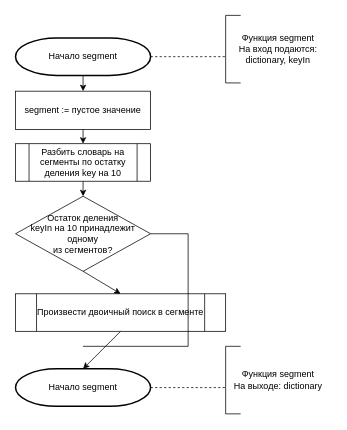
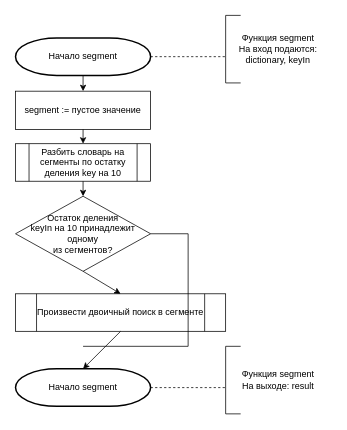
node "Функция segment На выходе: dictionary": label "Функция segment На выходе: dictionary" -> "Функция segment На выходе: result"
